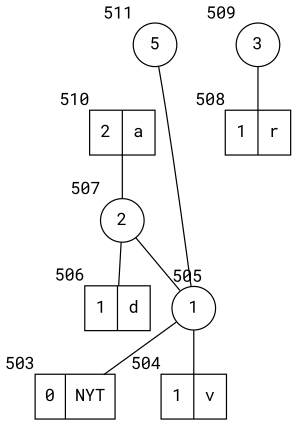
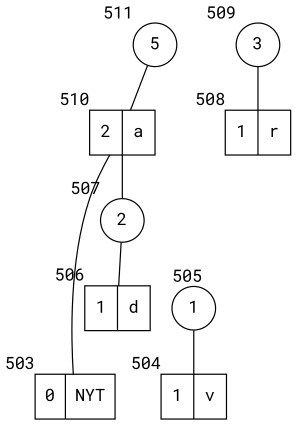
edge "5 511" -- "1 505": now "5 511" -- "2"
edge "2 507" -- "1 505": removed
edge "1 505" -- "0": now "2" -- "0"
